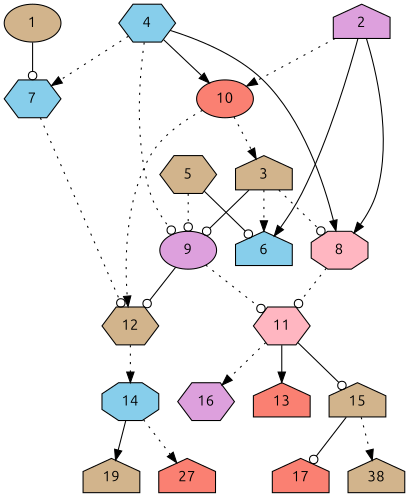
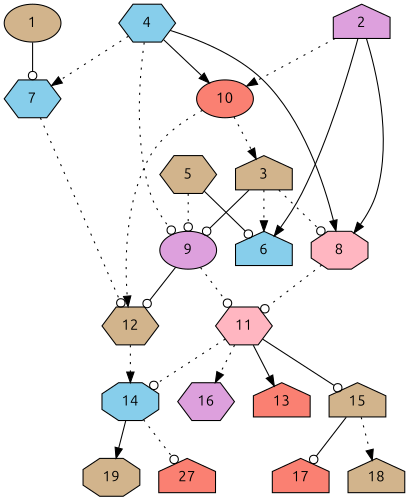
edge "11" -> "14": added
edge "14" -> "27": arrowhead normal -> odot
node "19": shape house -> octagon
node "38": label "38" -> "18"
